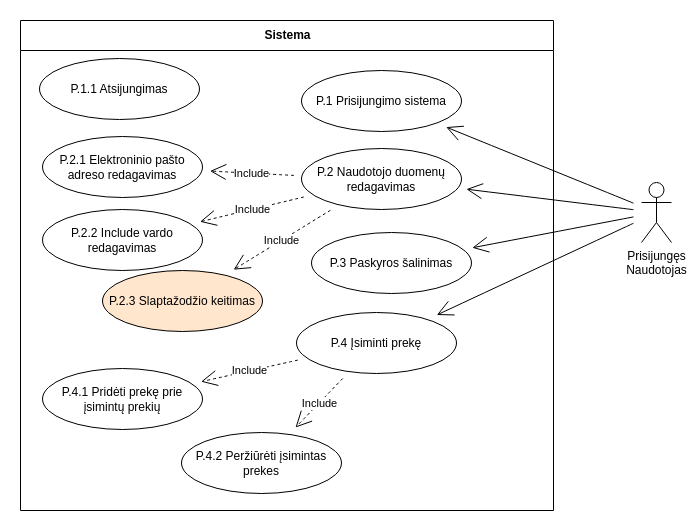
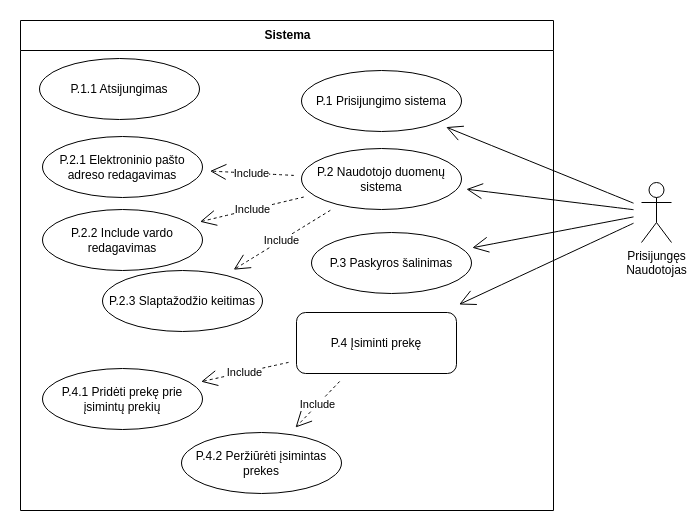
node "P.2 Naudotojo duomenų redagavimas": label "P.2 Naudotojo duomenų redagavimas" -> "P.2 Naudotojo duomenų sistema"
node "P.2.3 Slaptažodžio keitimas": fillcolor #ffe6cc -> #ffffff
node "P.4 Įsiminti prekę": shape ellipse -> rounded rectangle
